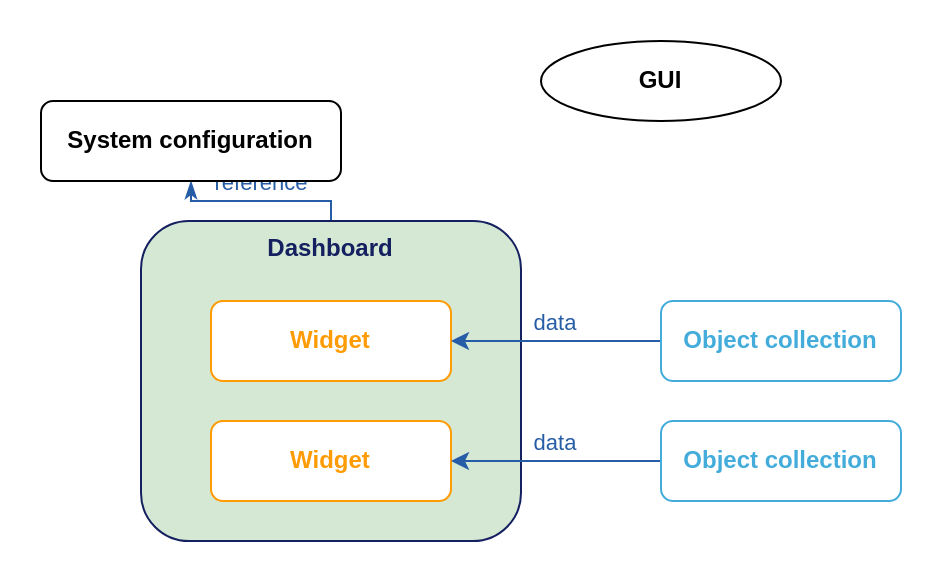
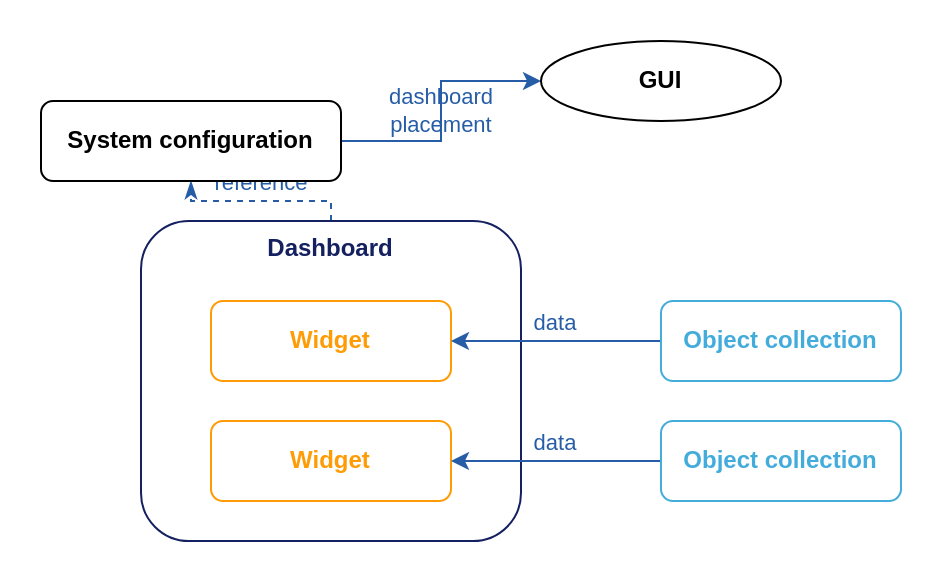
edge "System configuration" -> "GUI": added, label "dashboard placement"
edge "Dashboard" -> "System configuration": style solid -> dashed
node "Dashboard": fillcolor #d5e8d4 -> #ffffff
